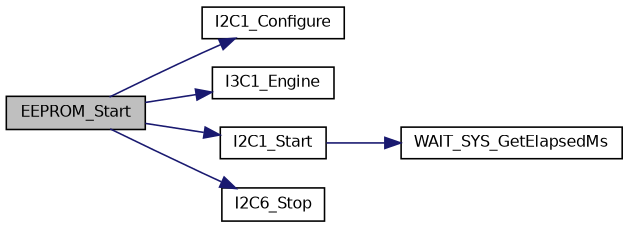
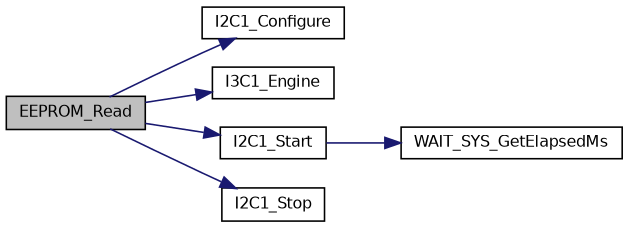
node "EEPROM_Start": label "EEPROM_Start" -> "EEPROM_Read"
node "I2C6_Stop": label "I2C6_Stop" -> "I2C1_Stop"
